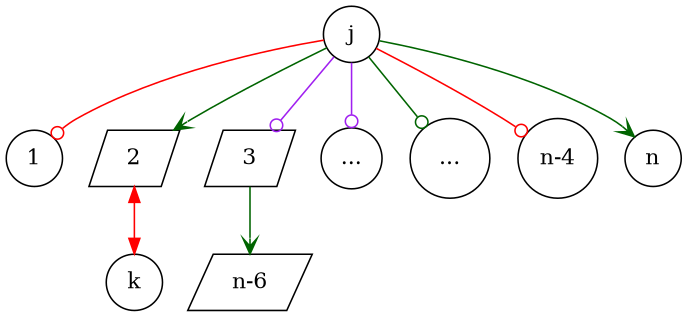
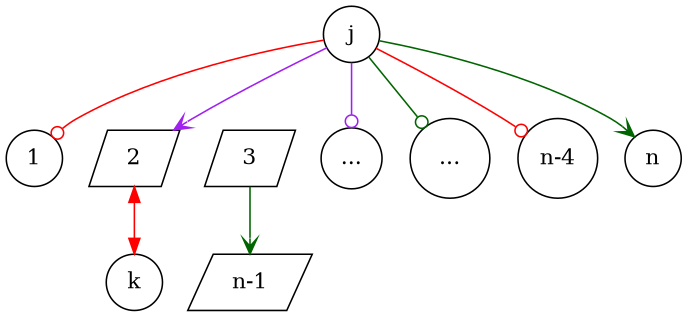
edge "j" -> "2": color darkgreen -> purple
edge "j" -> "3": removed
node "n-6": label "n-6" -> "n-1"
